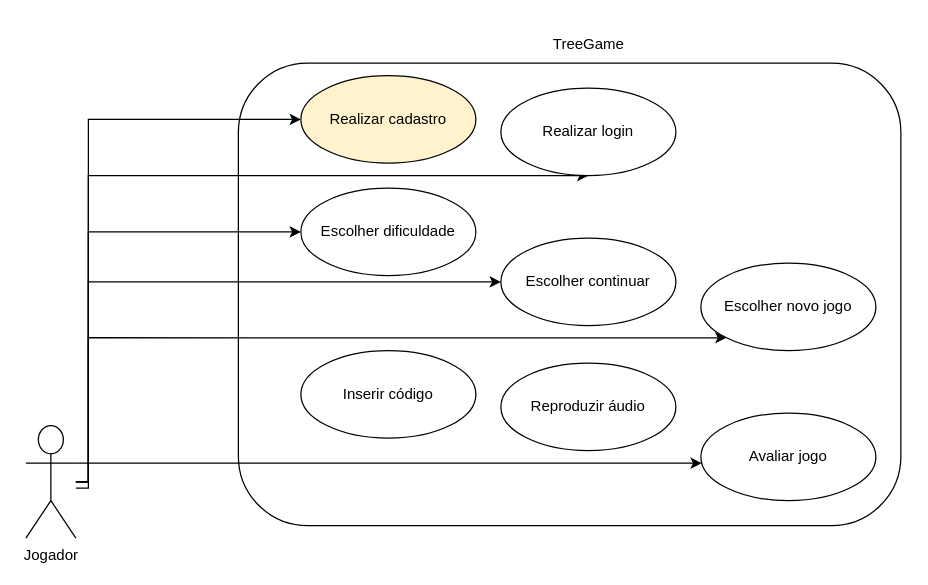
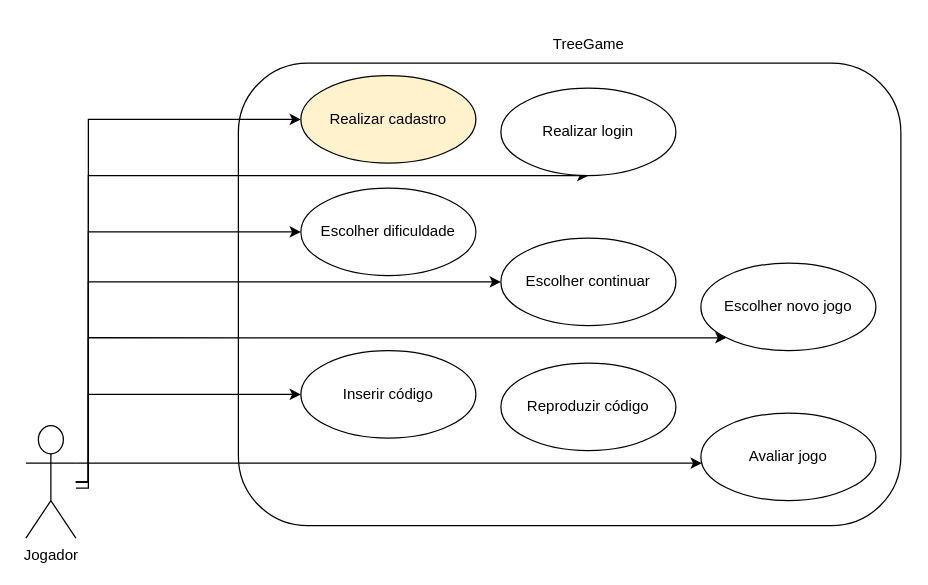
edge "Jogador" -> "Inserir código": added
node "Reproduzir áudio": label "Reproduzir áudio" -> "Reproduzir código"
